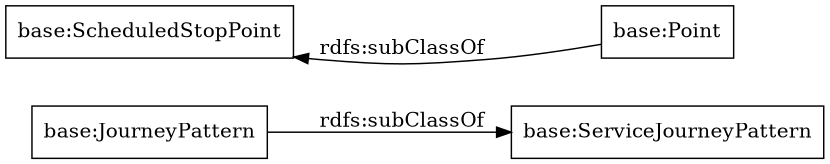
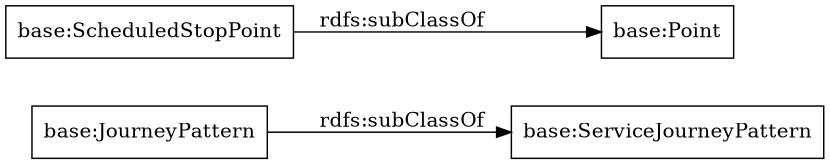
edge "base:Point" -> "base:ScheduledStopPoint": reversed
